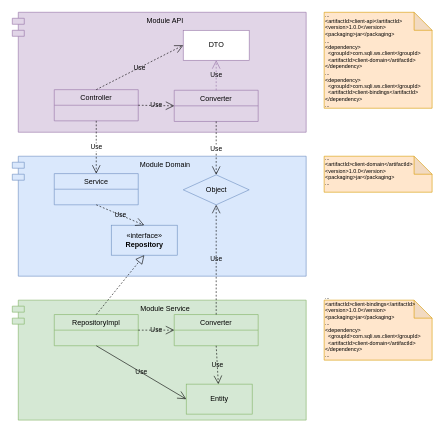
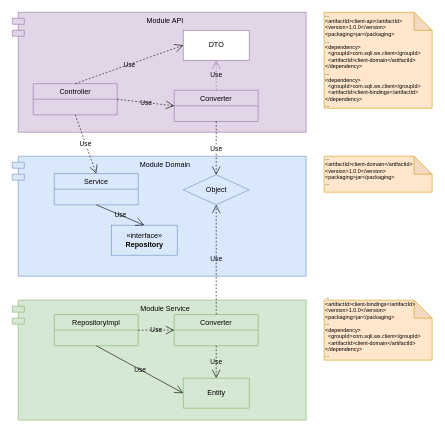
node "Controller": moved (96, 105) -> (75, 99)
edge "Service" -> "«interface» Repository": style dashed -> solid
edge "RepositoryImpl" -> "«interface» Repository": removed
node "Entity": moved (219, 399) -> (216, 393)
